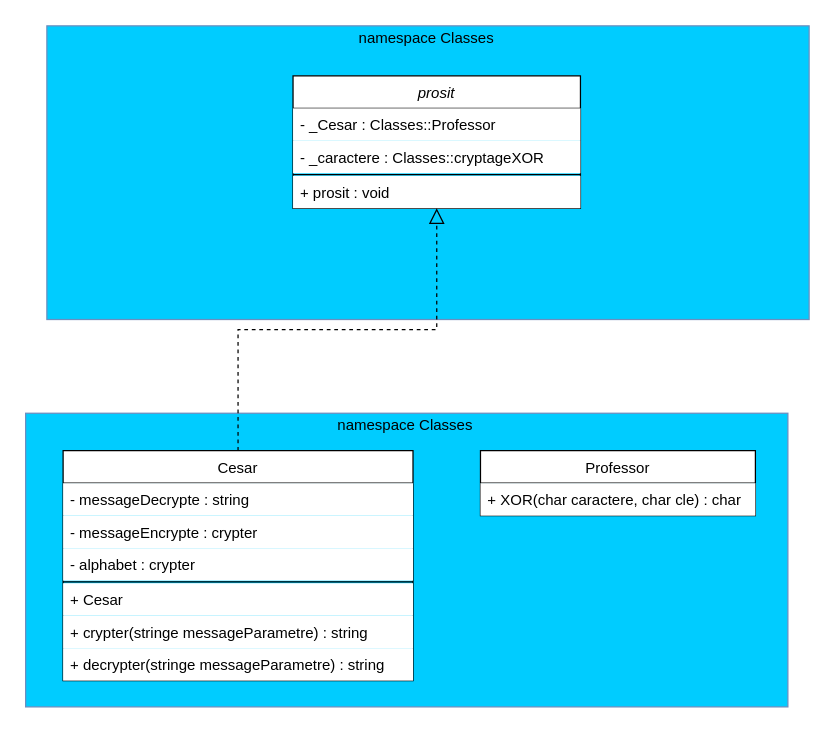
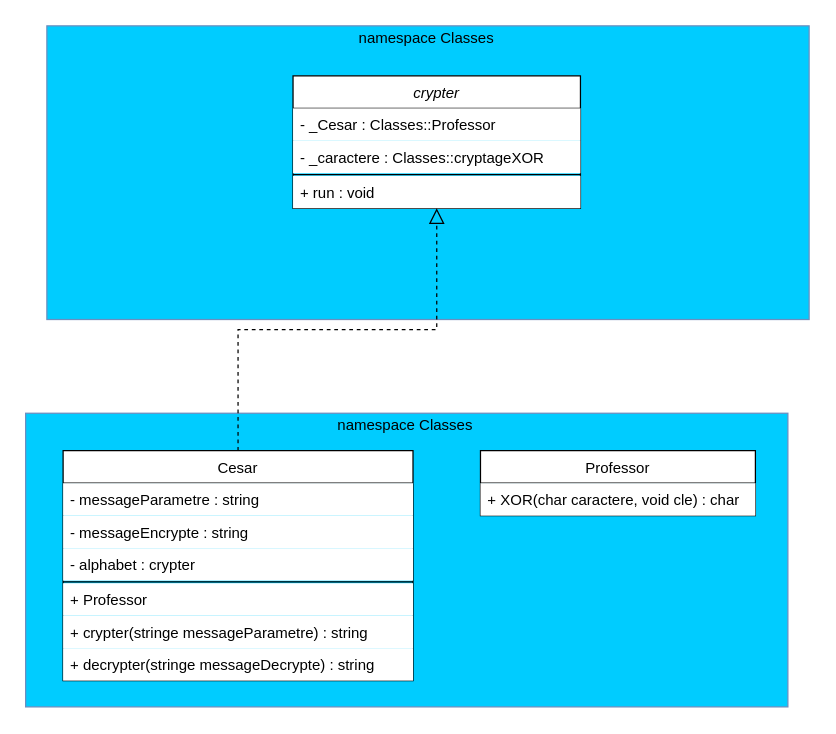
node "prosit": label "prosit" -> "crypter"
node "+ prosit : void": label "+ prosit : void" -> "+ run : void"
node "- messageDecrypte : string": label "- messageDecrypte : string" -> "- messageParametre : string"
node "+ XOR(char caractere, char cle) : char": label "+ XOR(char caractere, char cle) : char" -> "+ XOR(char caractere, void cle) : char"
node "- messageEncrypte : crypter": label "- messageEncrypte : crypter" -> "- messageEncrypte : string"
node "+ Cesar": label "+ Cesar" -> "+ Professor"
node "+ decrypter(stringe messageParametre) : string": label "+ decrypter(stringe messageParametre) : string" -> "+ decrypter(stringe messageDecrypte) : string"
